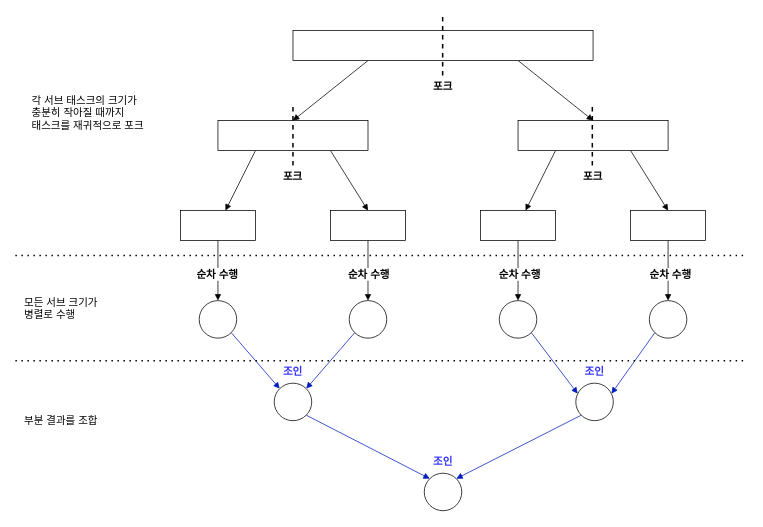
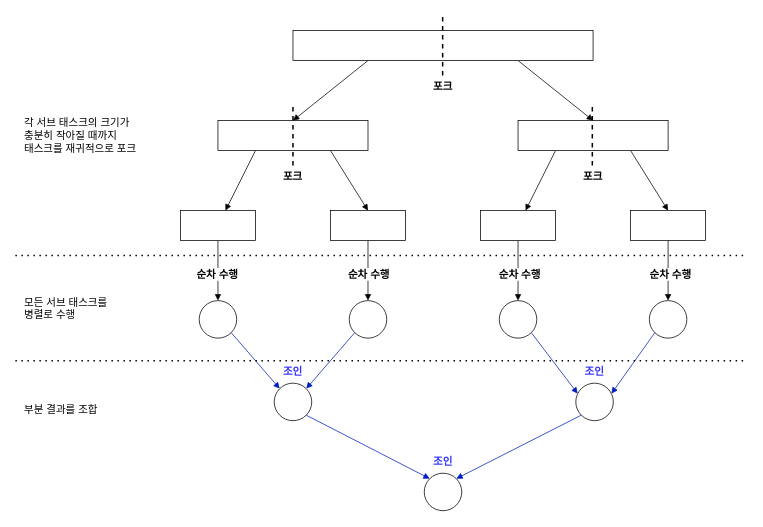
node "각 서브 태스크의 크기가 충분히 작아질 때까지 태스크를 재귀적으로 포크": moved (105, 113) -> (98, 135)
node "모든 서브 크기가 병렬로 수행": label "모든 서브 크기가 병렬로 수행" -> "모든 서브 태스크를 병렬로 수행"
node "부분 결과를 조합": moved (98, 420) -> (98, 409)
